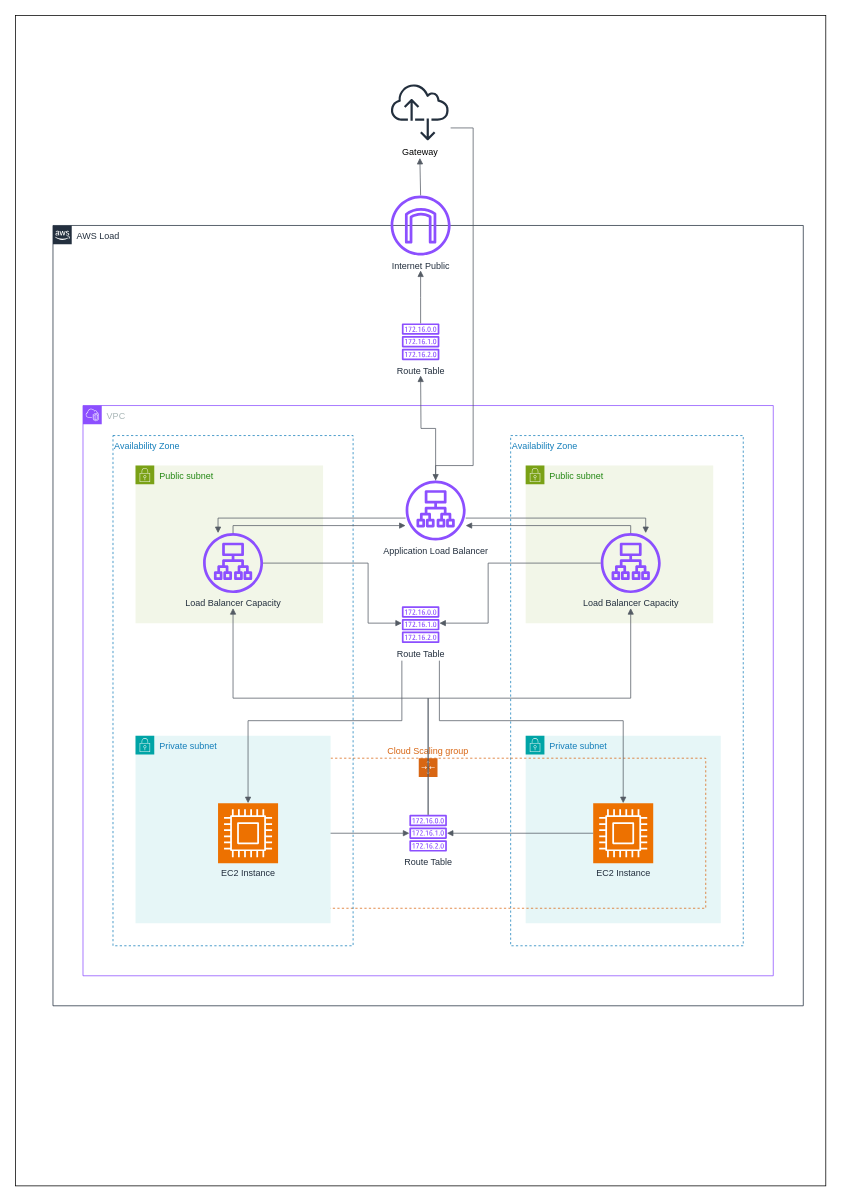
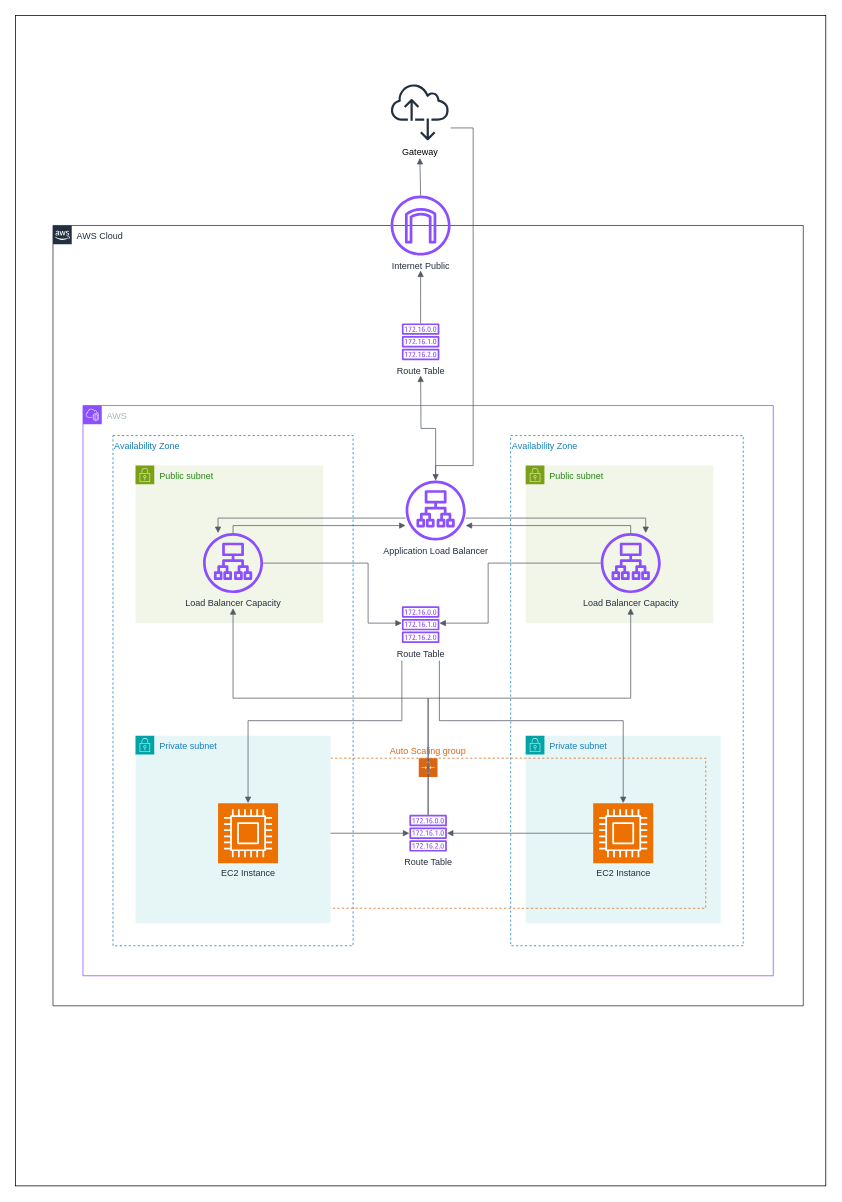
node "AWS Load": label "AWS Load" -> "AWS Cloud"
node "VPC": label "VPC" -> "AWS"
node "Cloud Scaling group": label "Cloud Scaling group" -> "Auto Scaling group"
